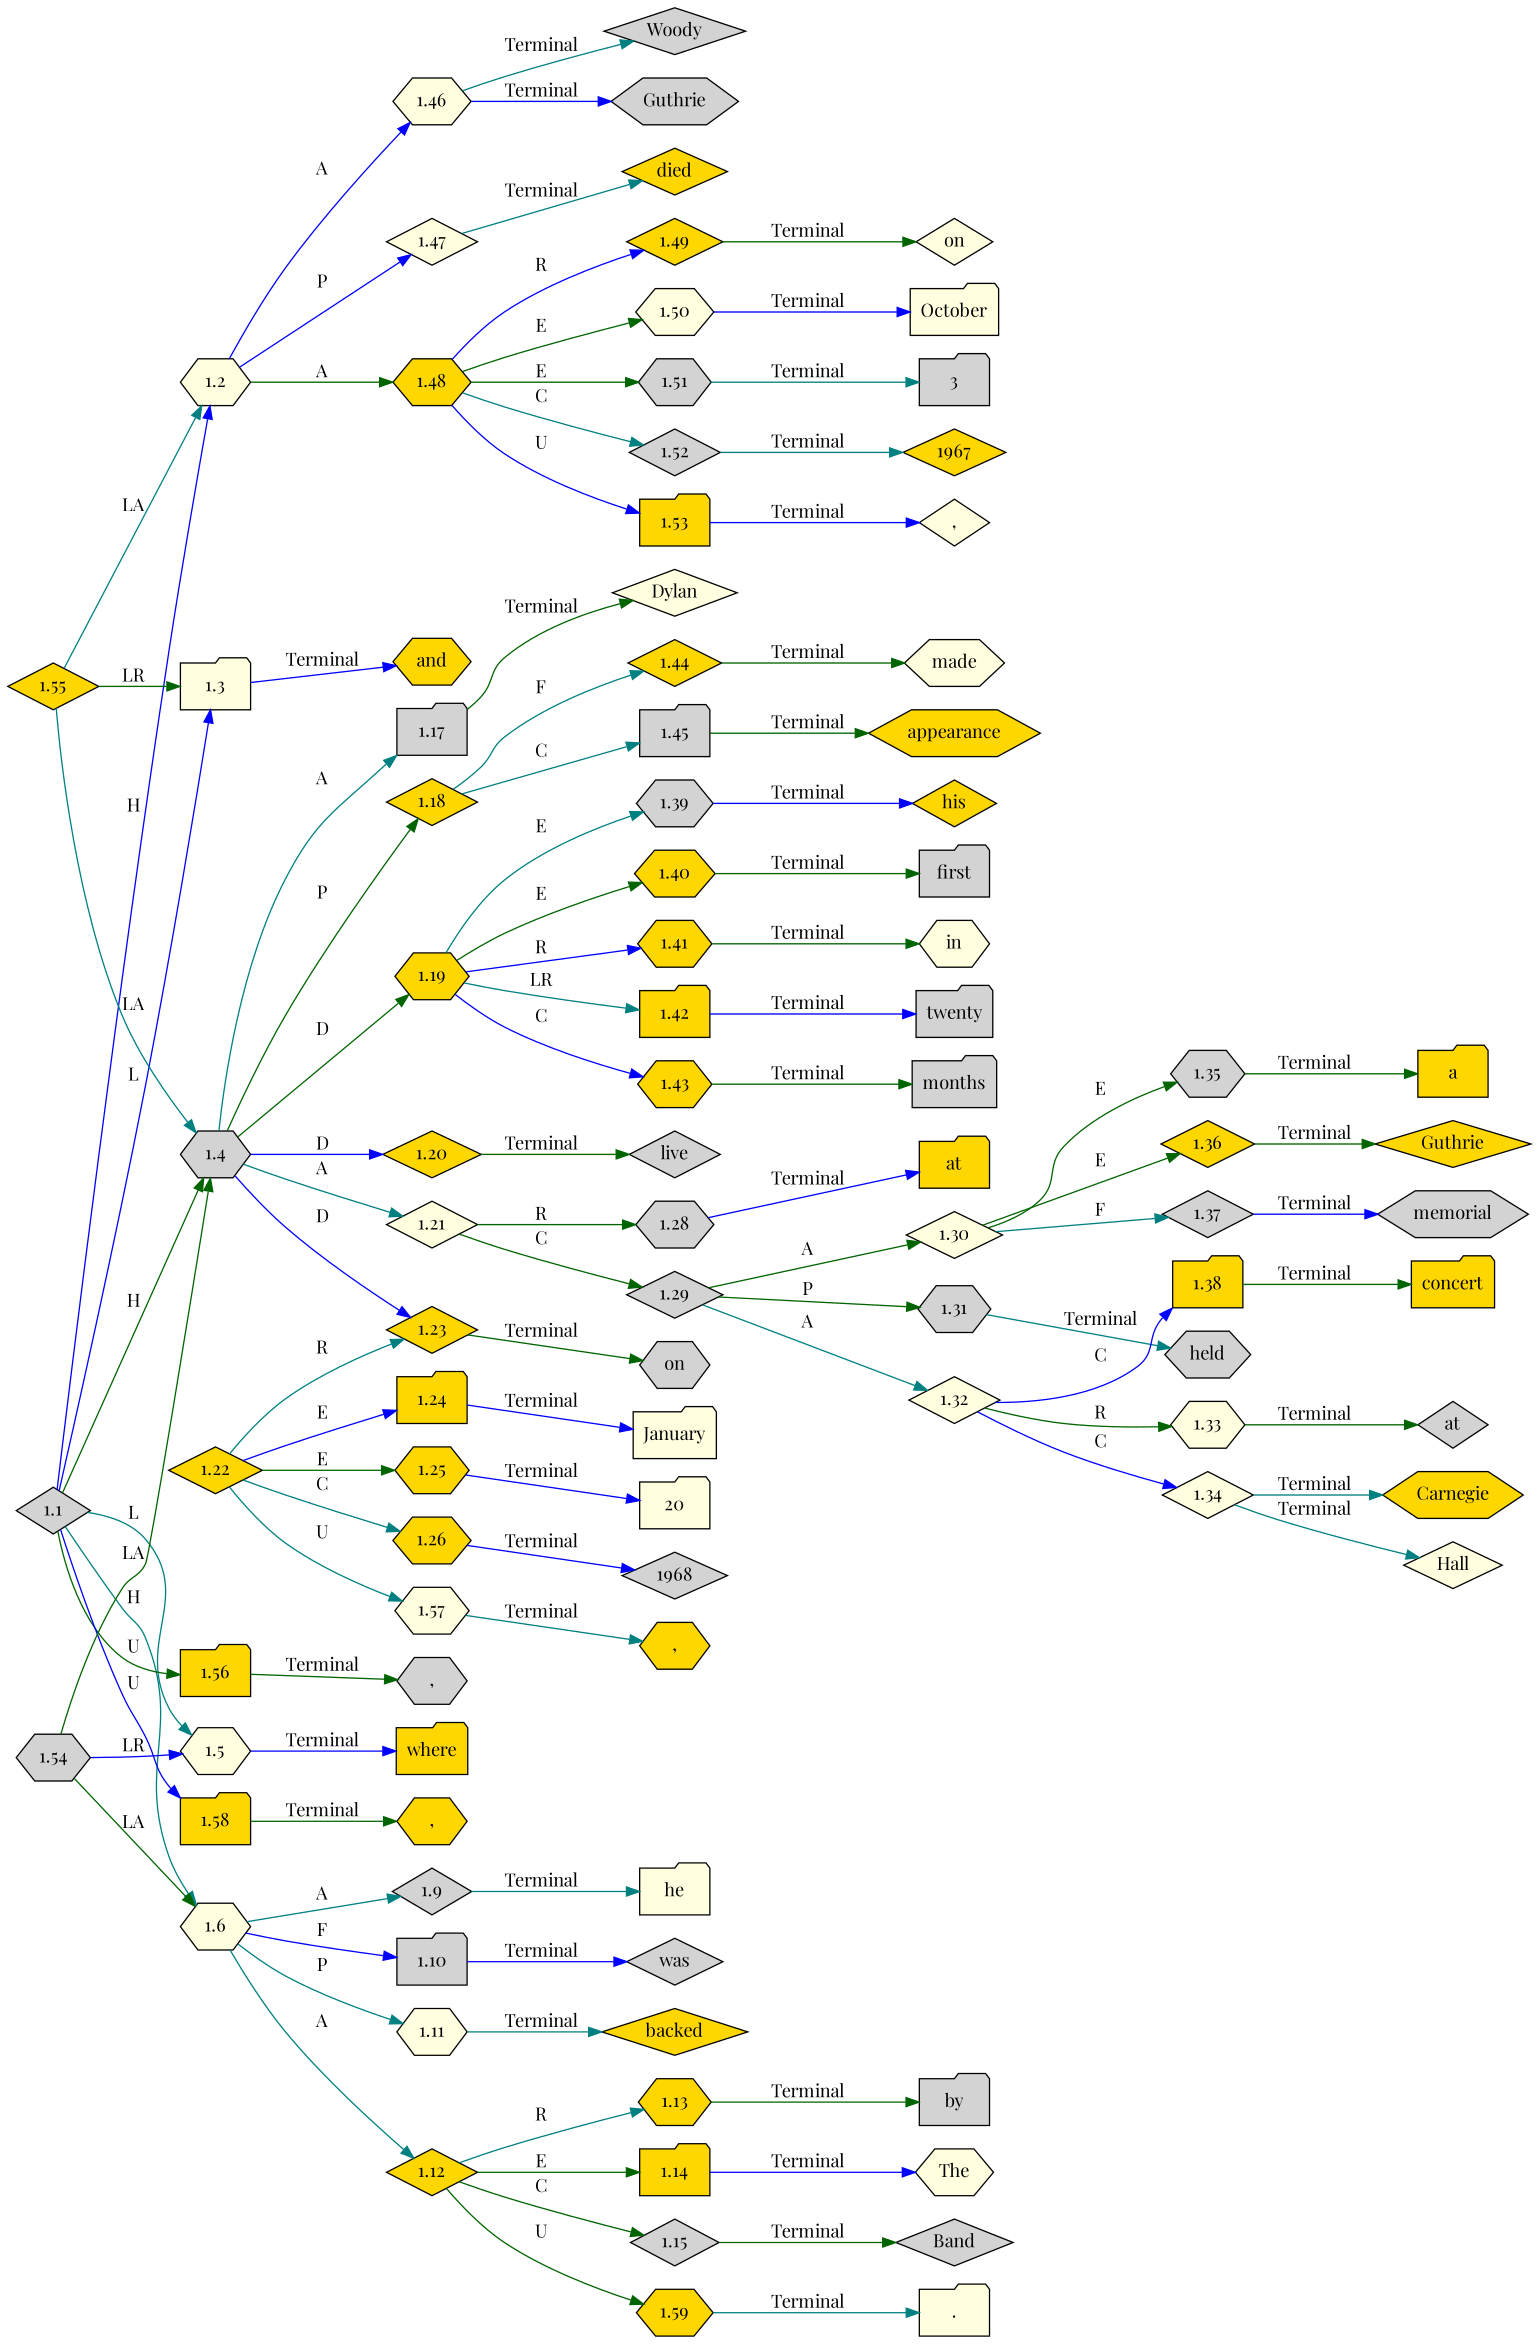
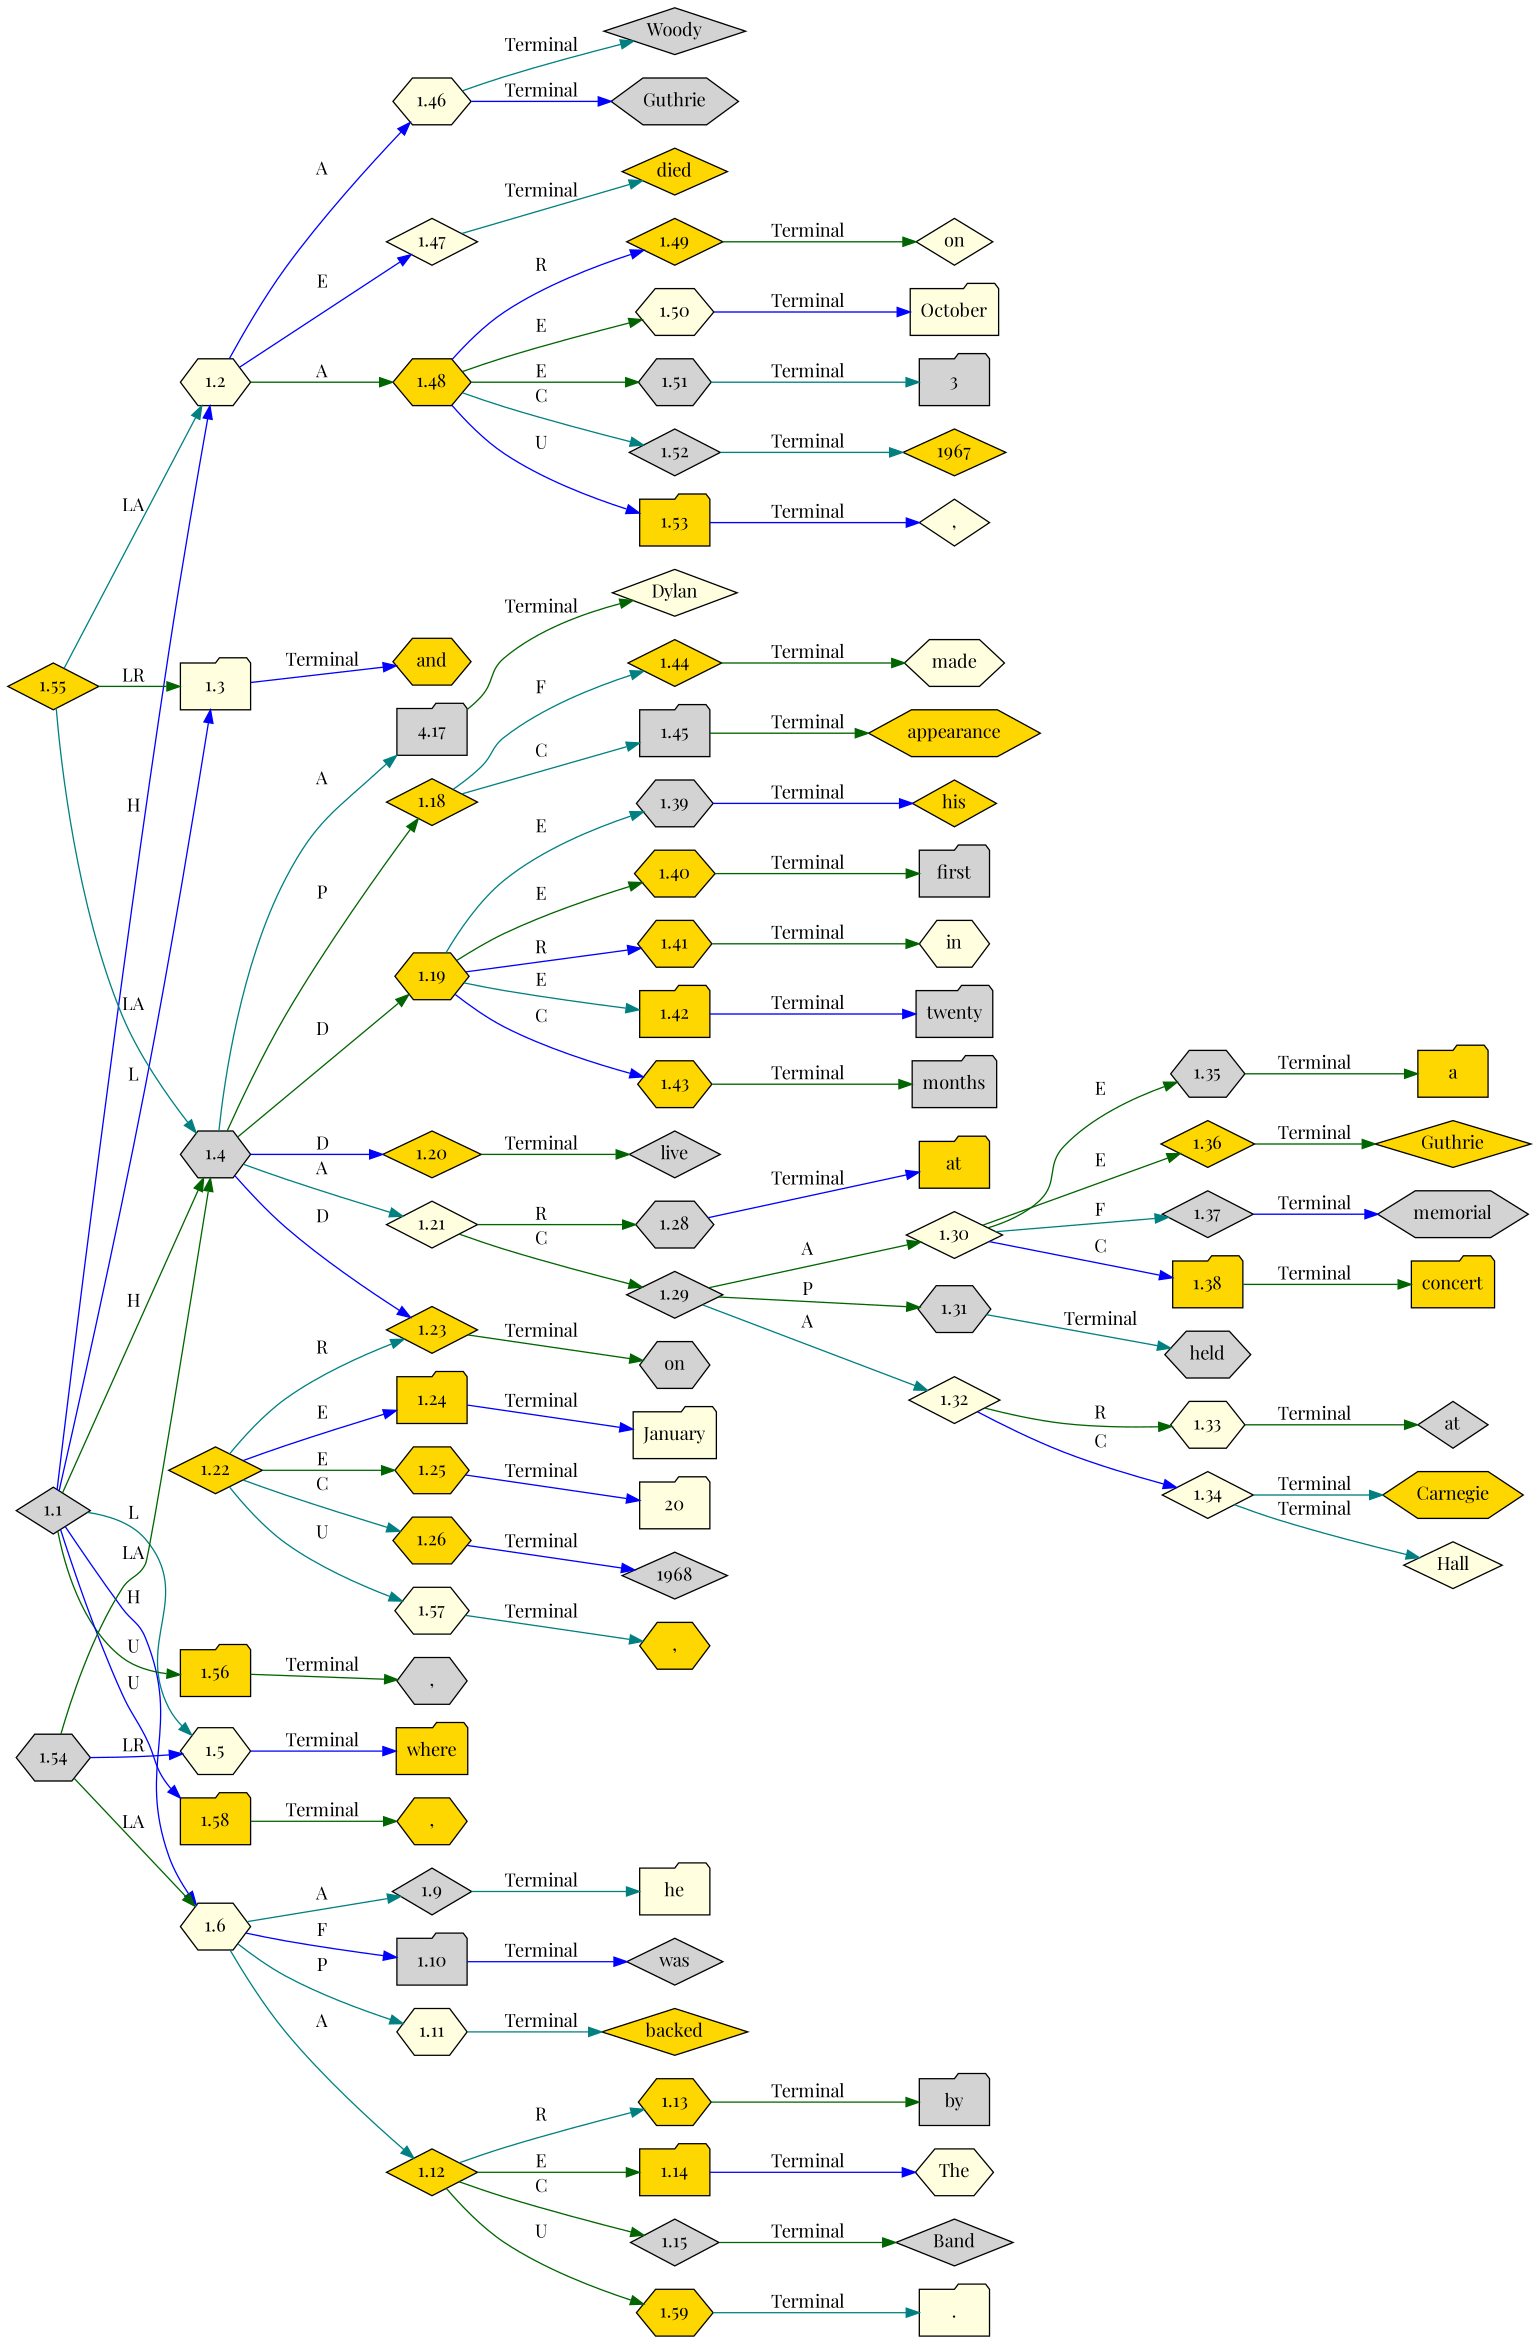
edge "1.2" -> "1.47": label "P" -> "E"
node "1.17": label "1.17" -> "4.17"
edge "1.19" -> "1.42": label "LR" -> "E"
edge "1.32" -> "1.38": now "1.30" -> "1.38"
edge "1.1" -> "1.6": color teal -> blue
